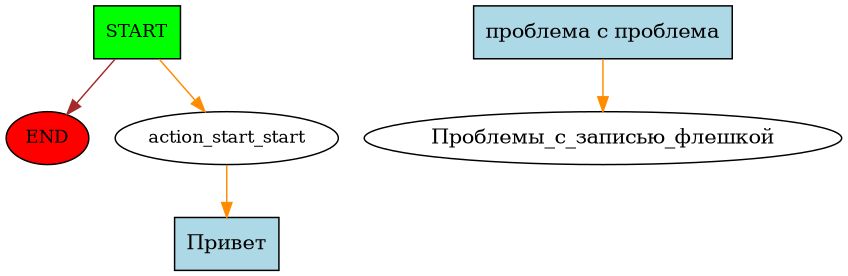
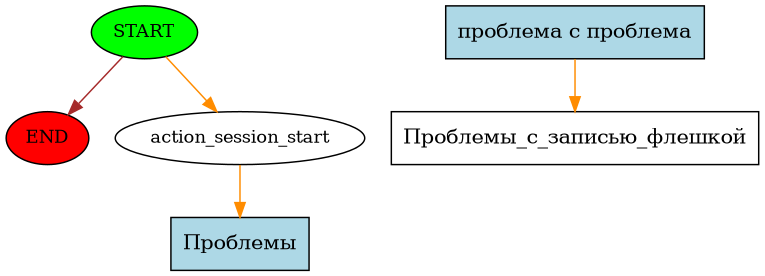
node "START": shape box -> ellipse
node "action_start_start": label "action_start_start" -> "action_session_start"
node "Проблемы_с_записью_флешкой": shape ellipse -> box
node "Привет": label "Привет" -> "Проблемы"
